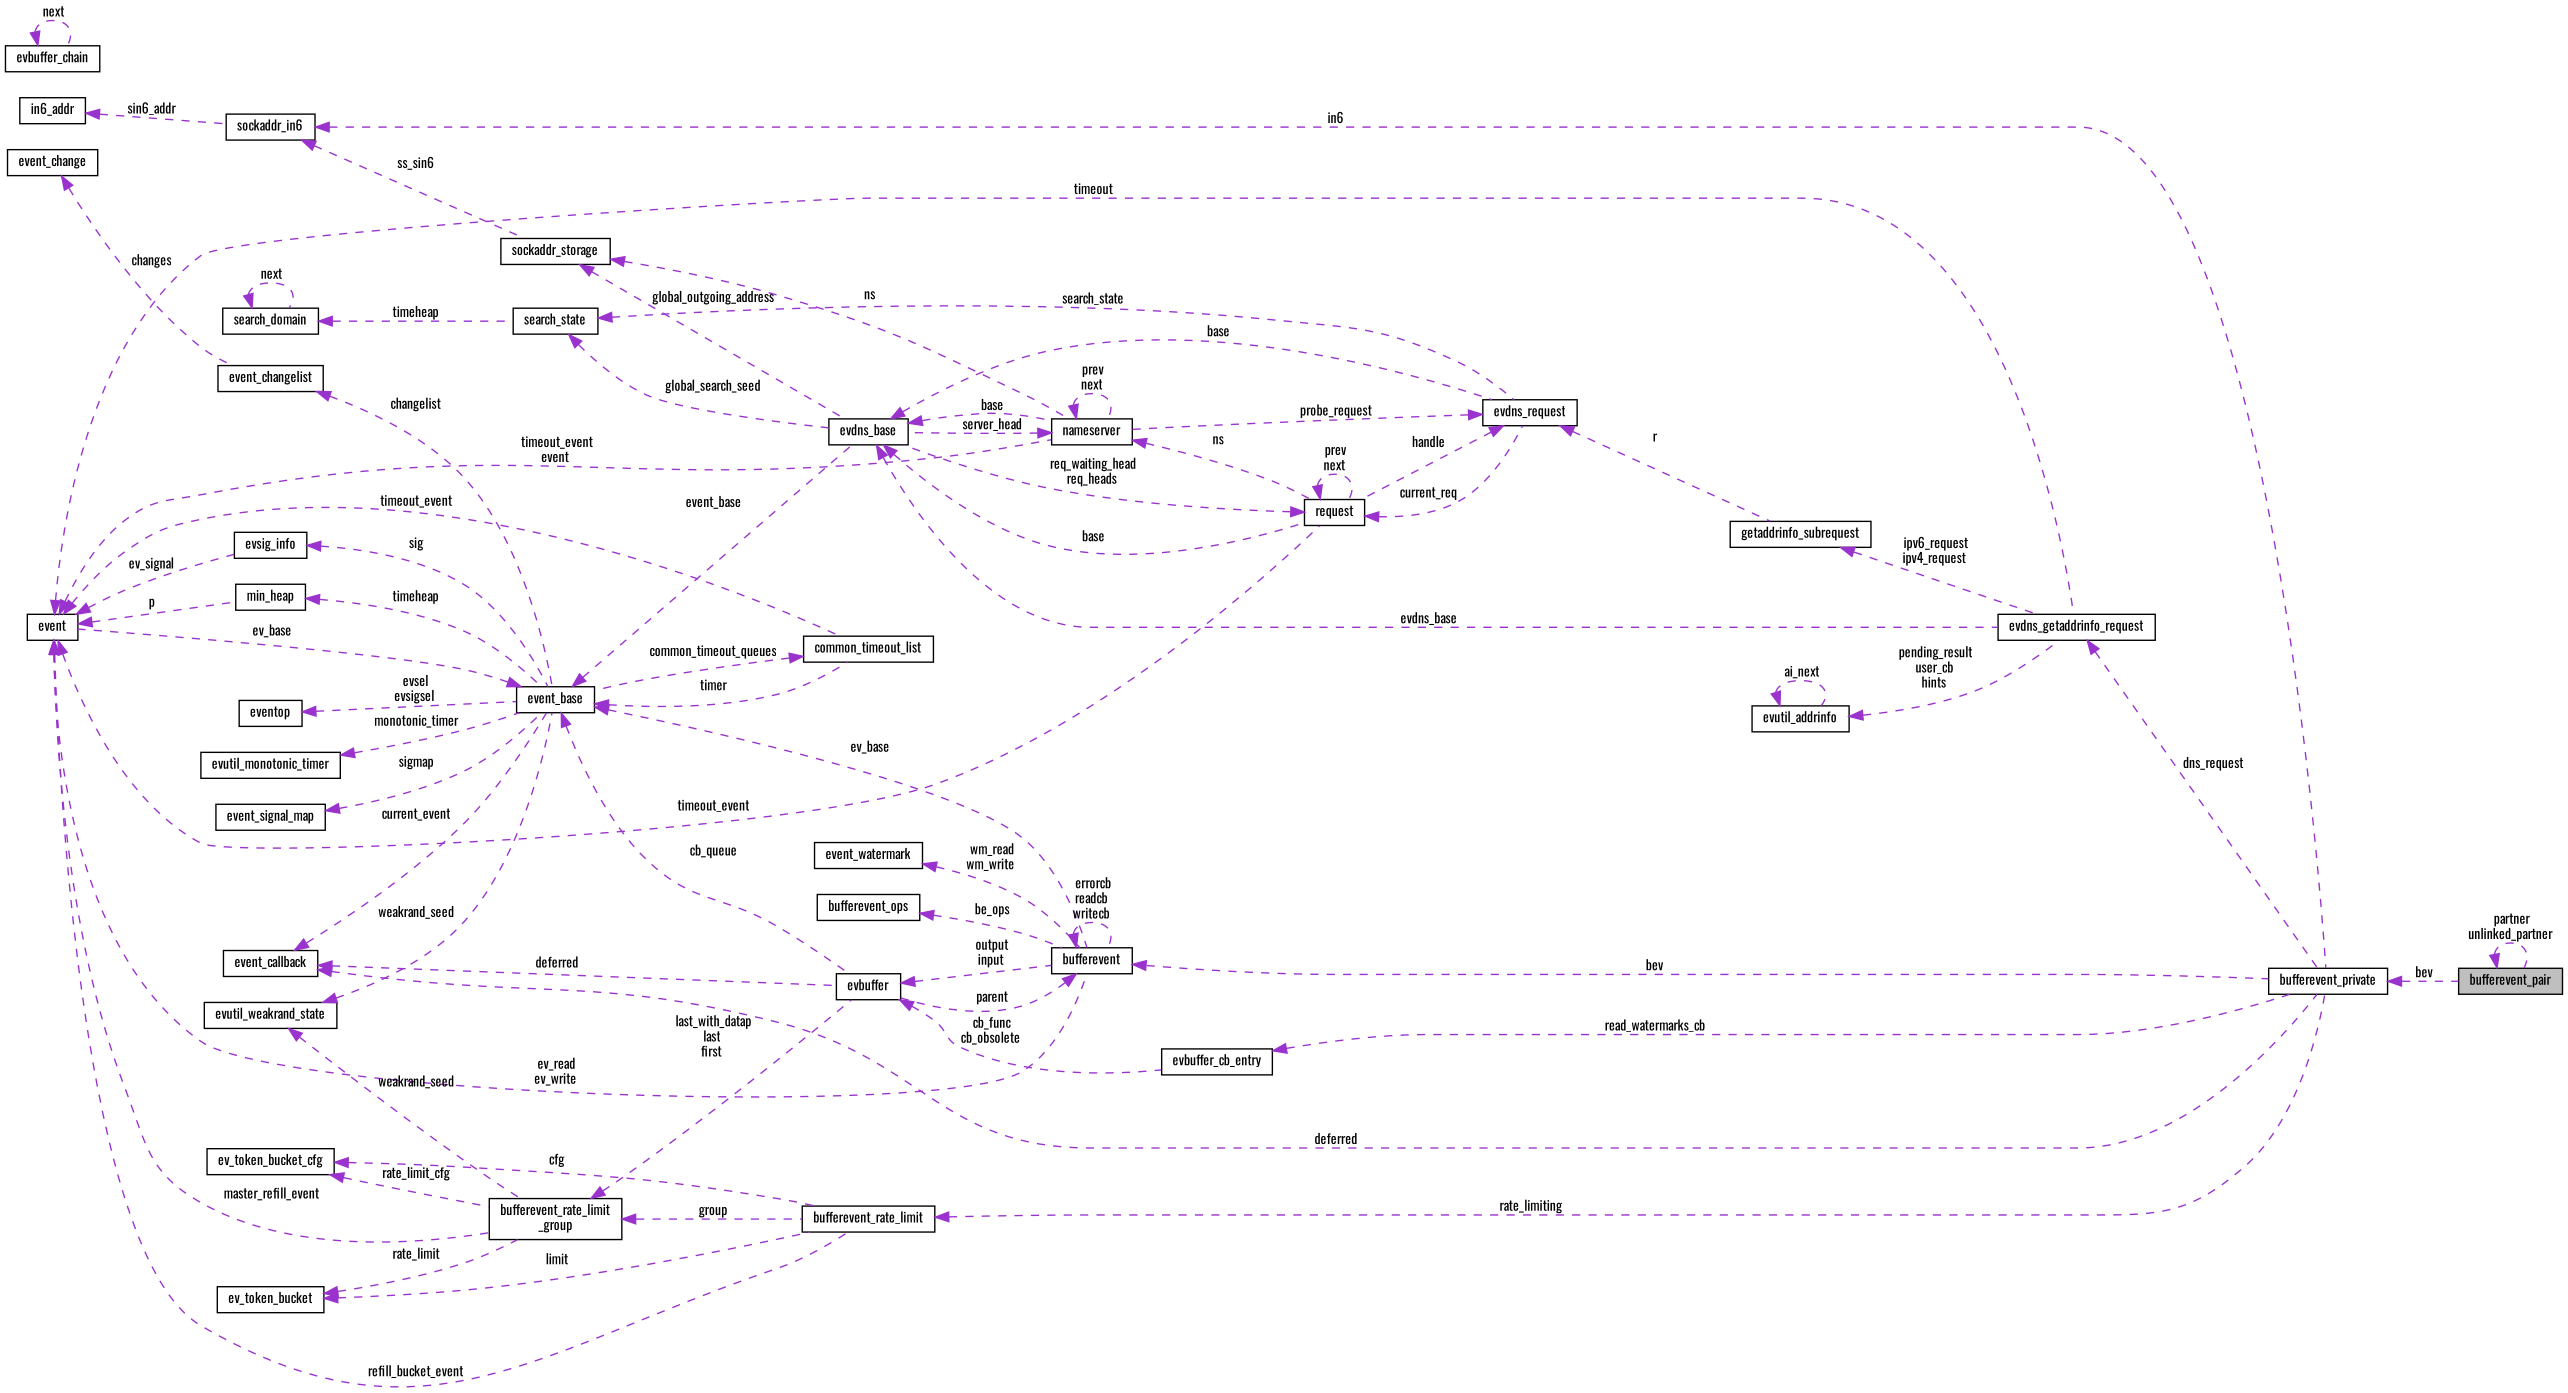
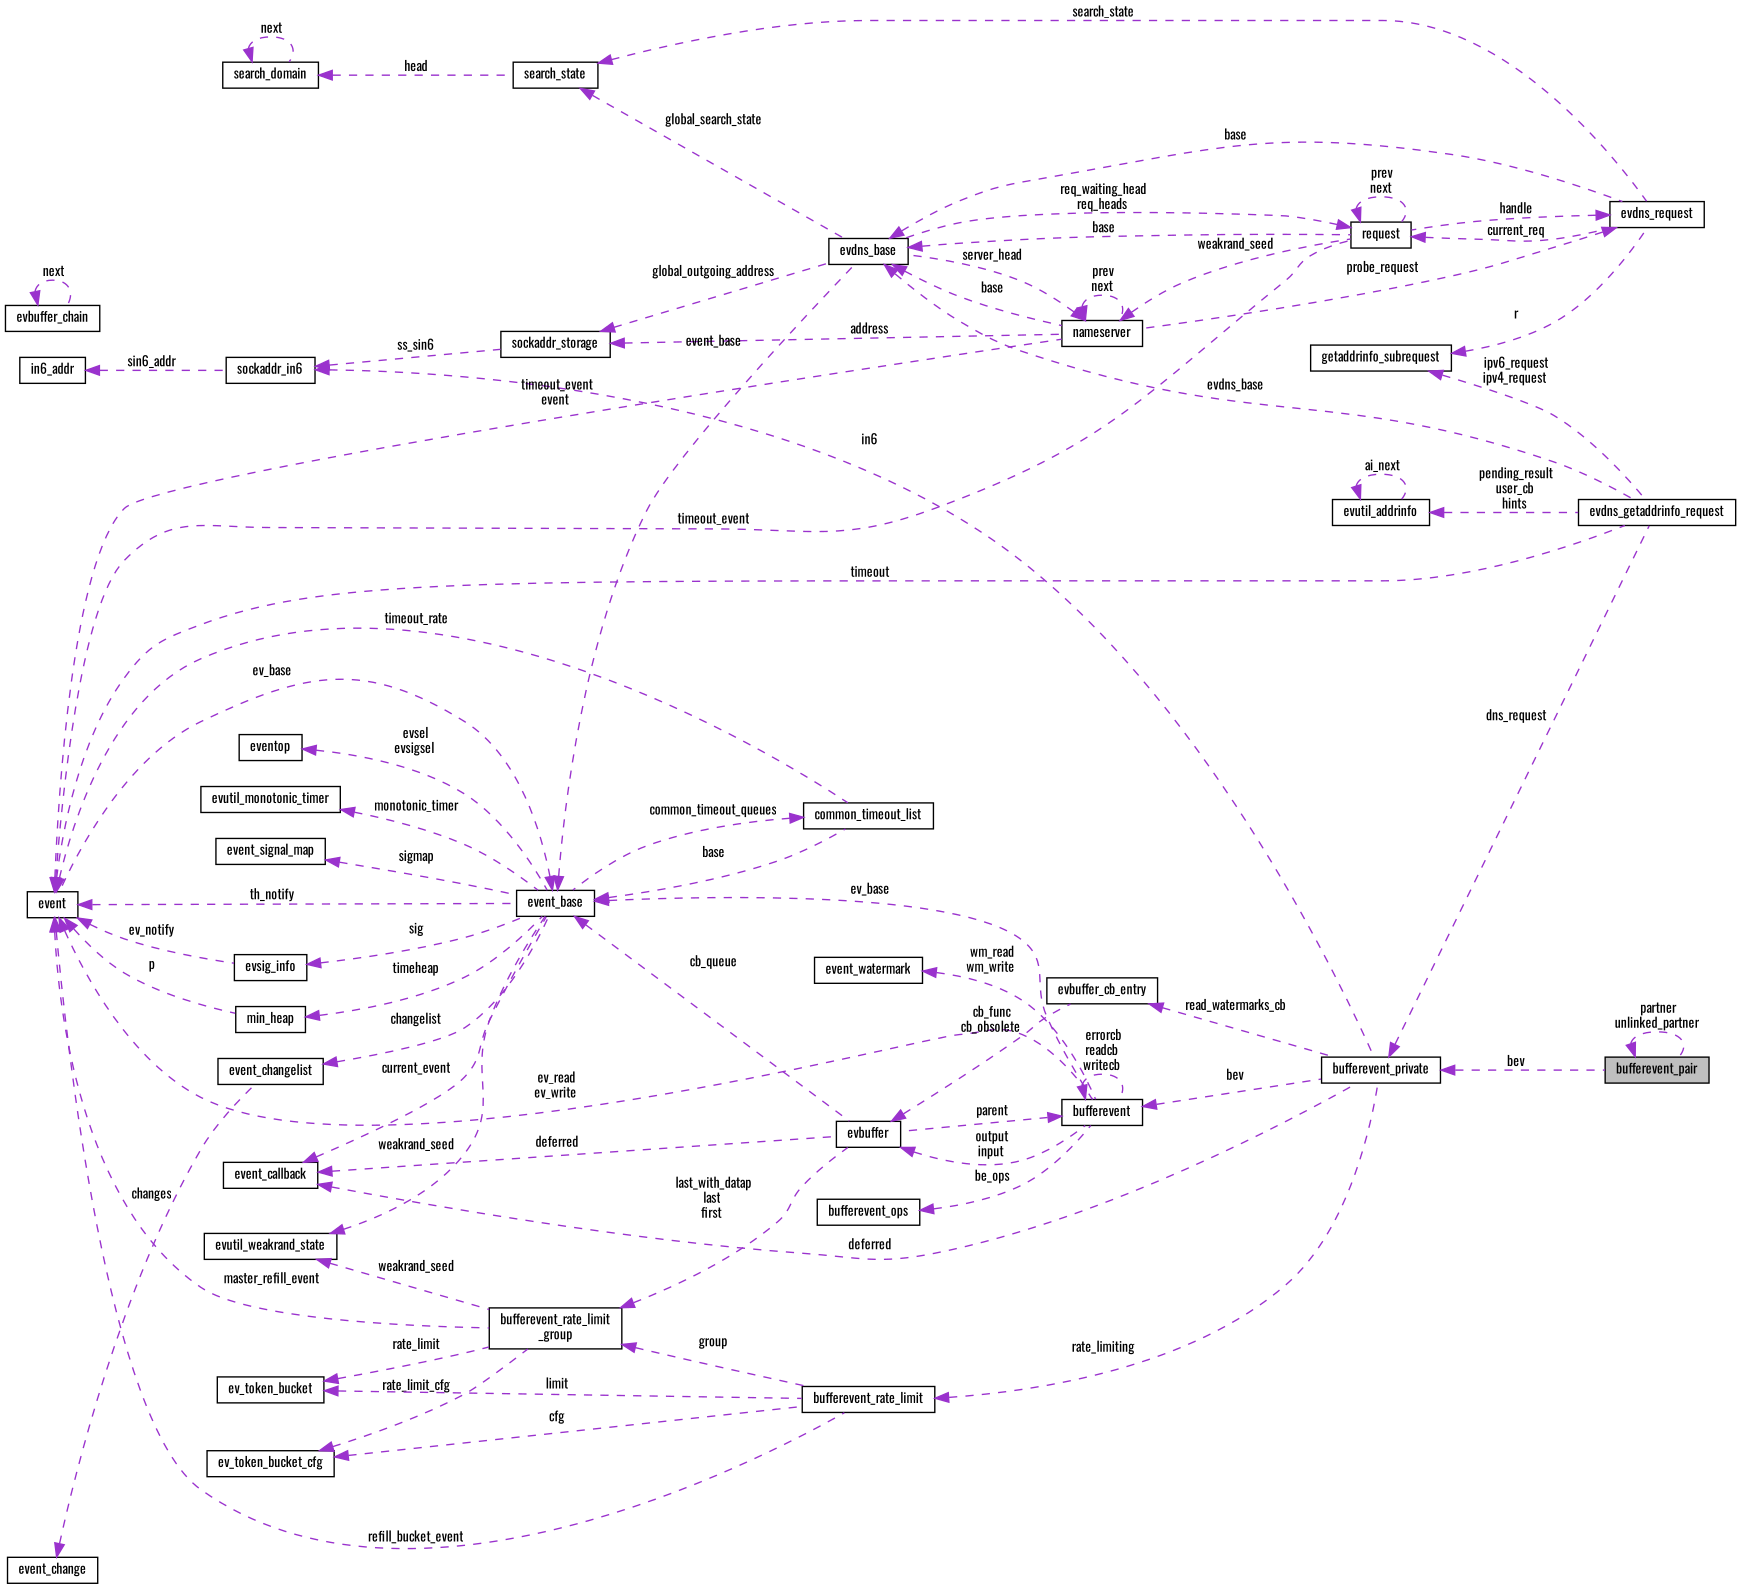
edge "nameserver" -> "sockaddr_storage": label " ns" -> " address"
edge "search_state" -> "search_domain": label " timeheap" -> " head"
edge "evdns_base" -> "search_state": label " global_search_seed" -> " global_search_state"
edge "request" -> "nameserver": label " ns" -> " weakrand_seed"
edge "getaddrinfo_subrequest" -> "evdns_request": reversed
edge "common_timeout_list" -> "event": label " timeout_event" -> " timeout_rate"
edge "evsig_info" -> "event": label " ev_signal" -> " ev_notify"
edge "common_timeout_list" -> "event_base": label " timer" -> " base"
edge "bufferevent_private" -> "evdns_getaddrinfo_request": reversed
edge "event_base" -> "event": added, label "th_notify"
